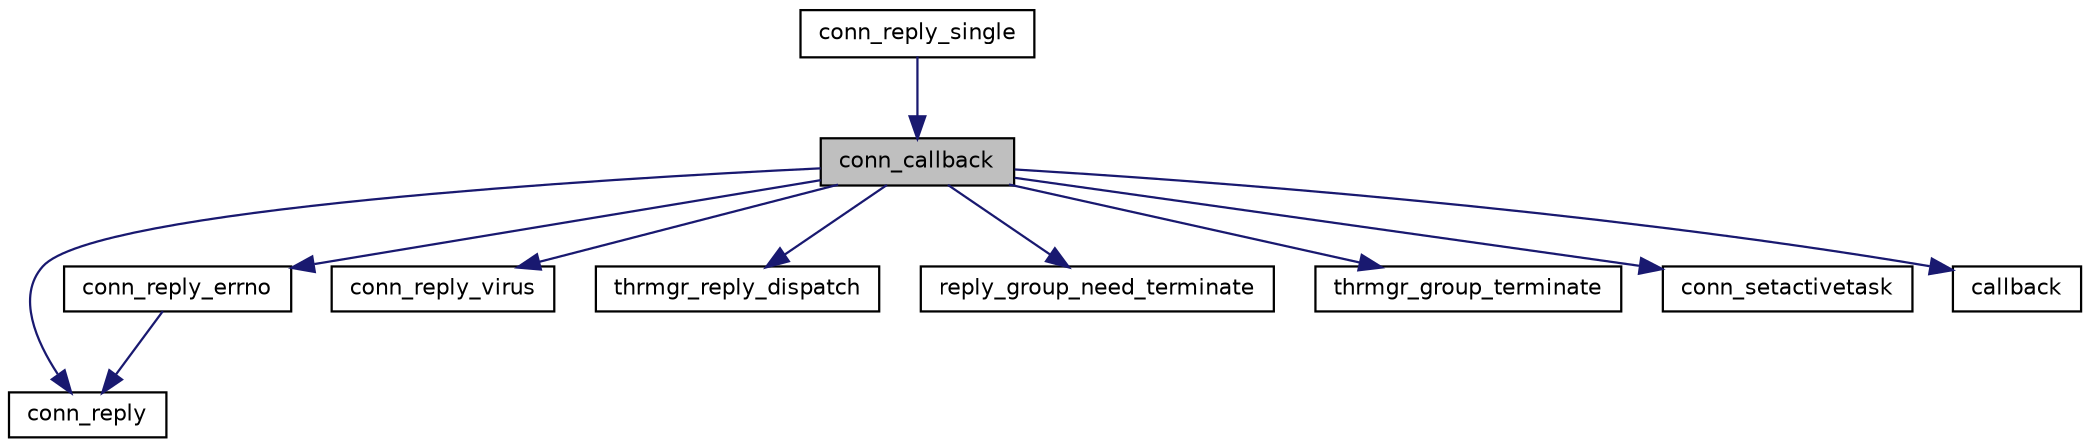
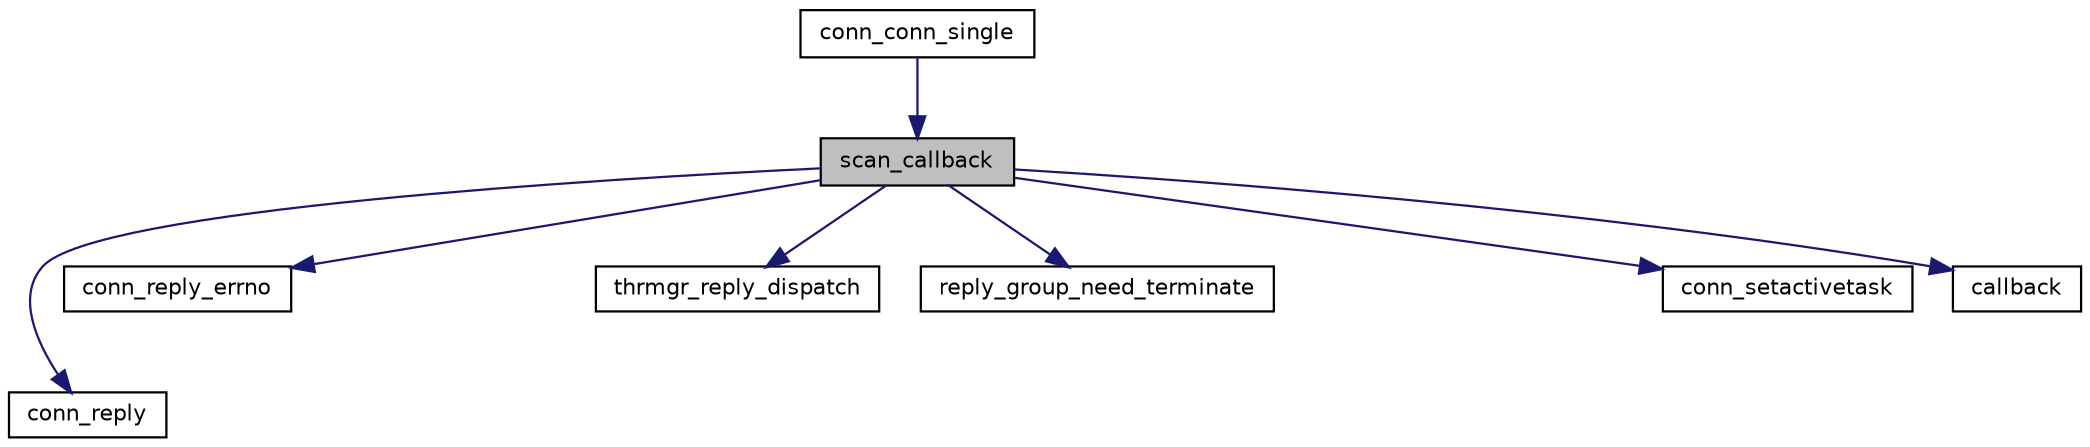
node "conn_reply_single": label "conn_reply_single" -> "conn_conn_single"
node "conn_callback": label "conn_callback" -> "scan_callback"
node "conn_reply_virus": removed
node "thrmgr_group_terminate": removed
edge "conn_reply_errno" -> "conn_reply": removed
